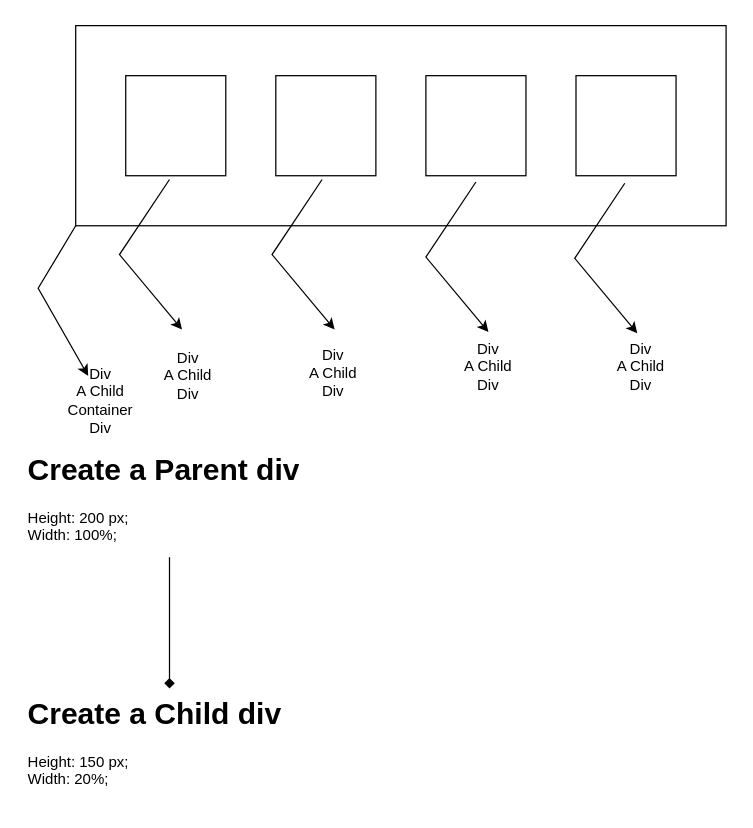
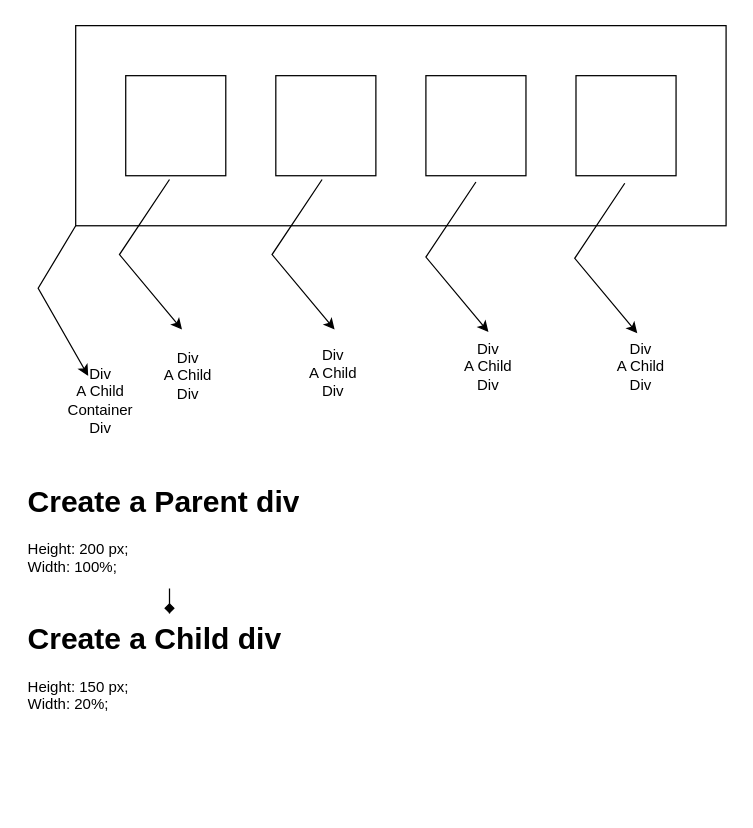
node "Create a Parent div Height: 200 px; Width: 100%;": moved (169, 501) -> (169, 532)
node "Create a Child div Height: 150 px; Width: 20%;": moved (169, 744) -> (169, 669)
